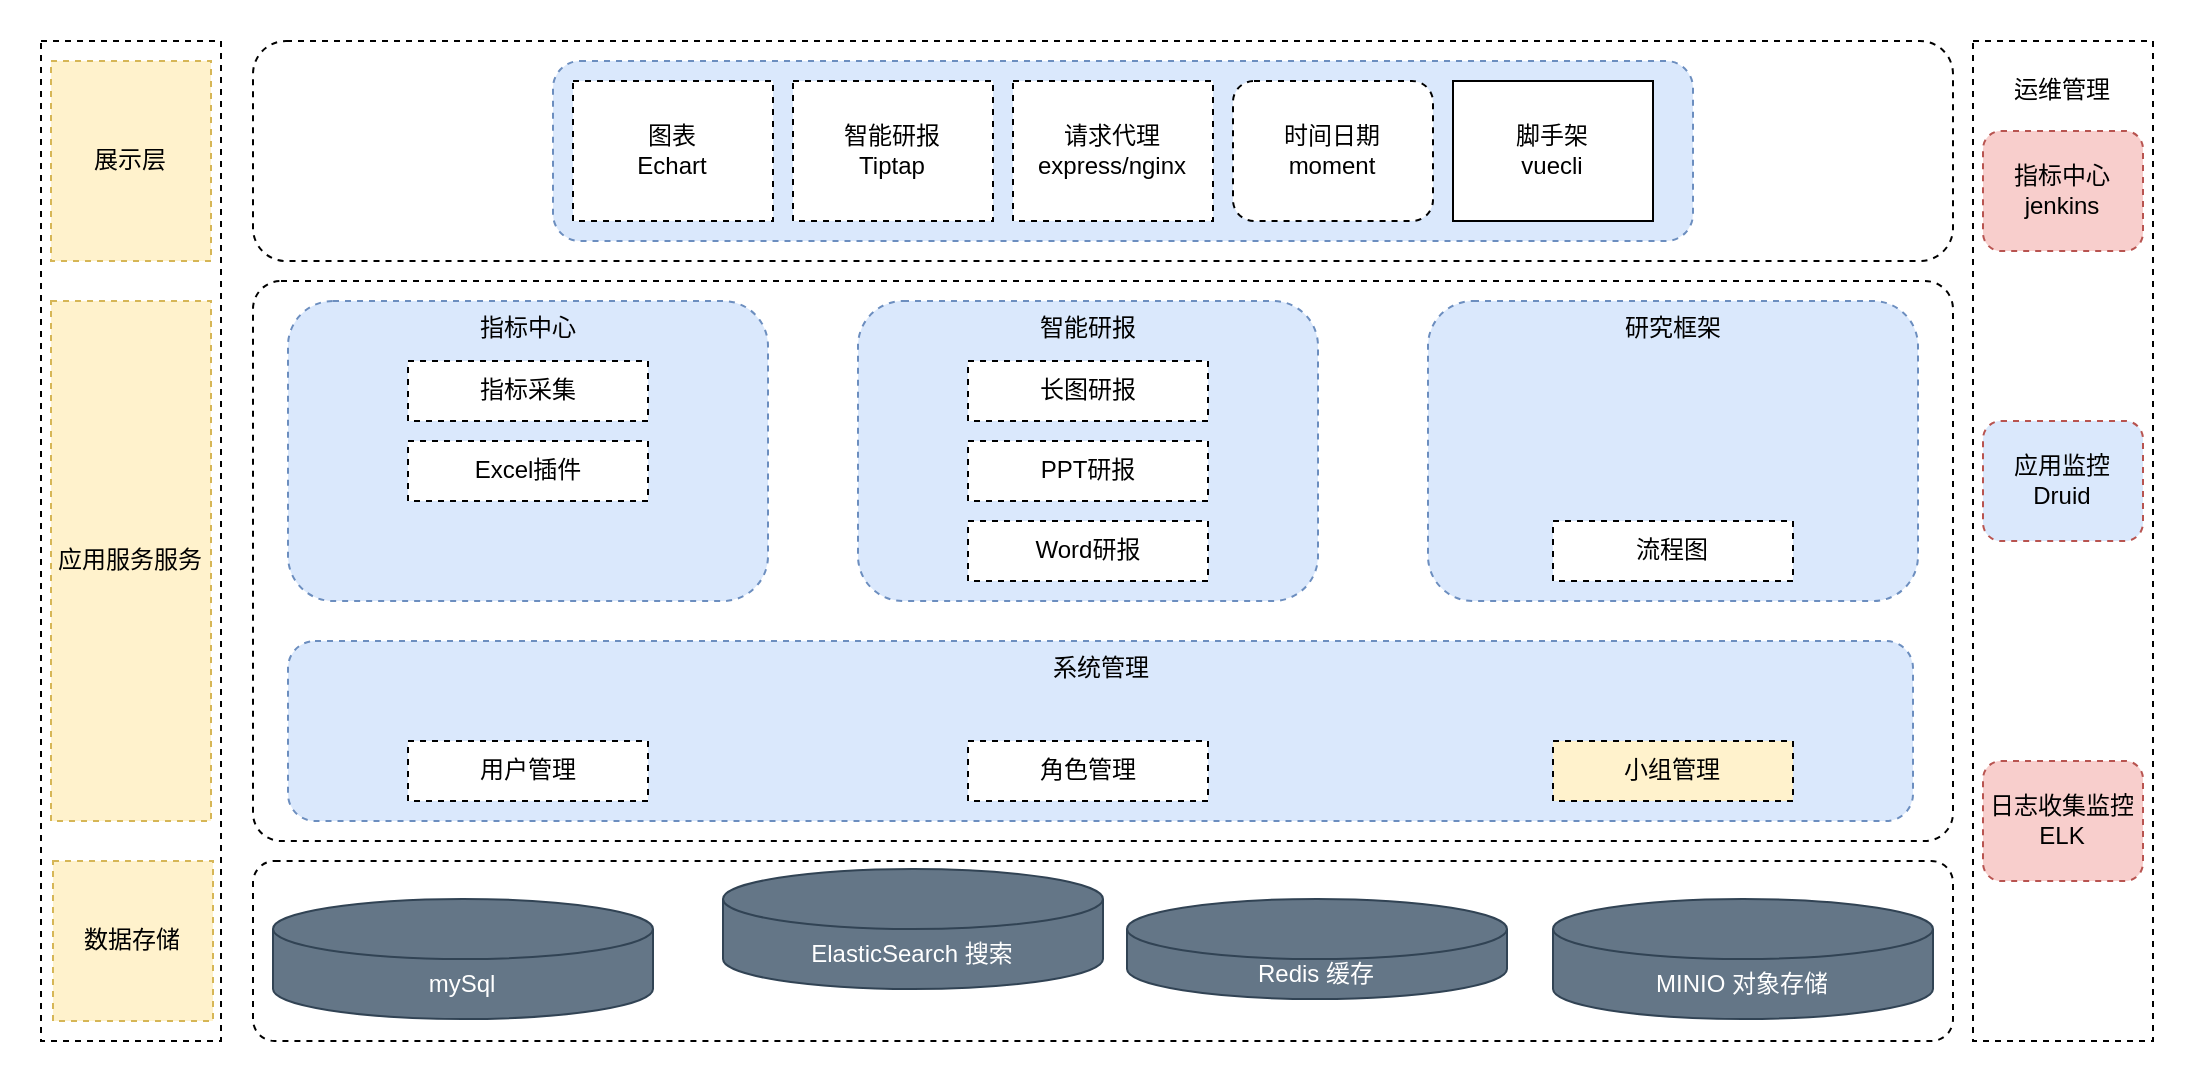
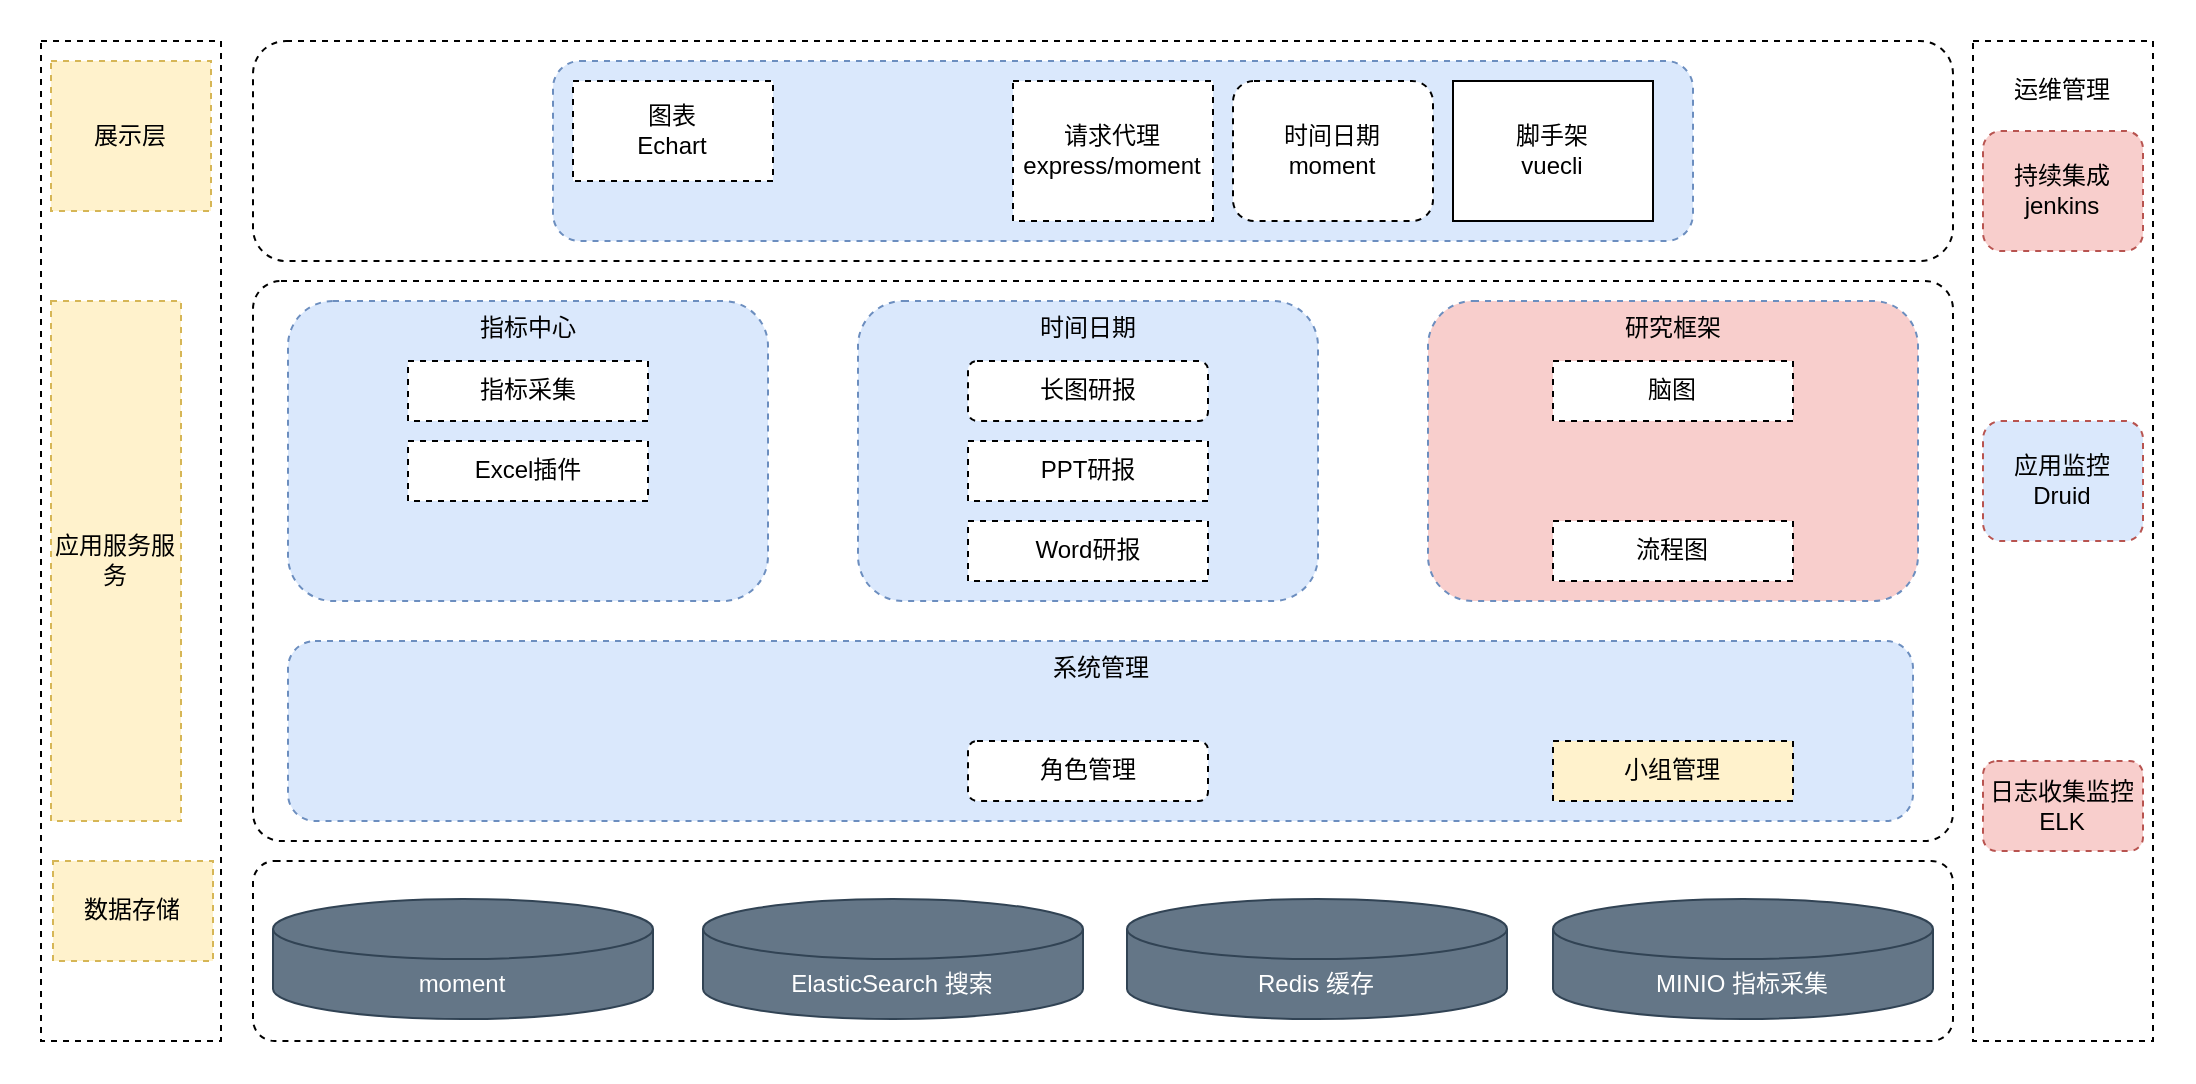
node "图表 Echart": size 200x140 -> 200x100
node "智能研报 Tiptap": removed
node "请求代理 express/nginx": label "请求代理 express/nginx" -> "请求代理 express/moment"
node "展示层": size 160x200 -> 160x150
node "指标中心 jenkins": label "指标中心 jenkins" -> "持续集成 jenkins"
node "智能研报": label "智能研报" -> "时间日期"
node "长图研报": shape rectangle -> rounded rectangle
node "脑图": added
node "研究框架": fillcolor #dae8fc -> #f8cecc
node "应用服务服务": size 160x520 -> 130x520
node "用户管理": removed
node "角色管理": shape rectangle -> rounded rectangle
node "日志收集监控ELK": size 160x120 -> 160x90
node "ElasticSearch 搜索": moved (913, 929) -> (893, 959)
node "数据存储": size 160x160 -> 160x100
node "Redis 缓存": size 380x100 -> 380x120
node "mySql": label "mySql" -> "moment"
node "MINIO 对象存储": label "MINIO 对象存储" -> "MINIO 指标采集"
